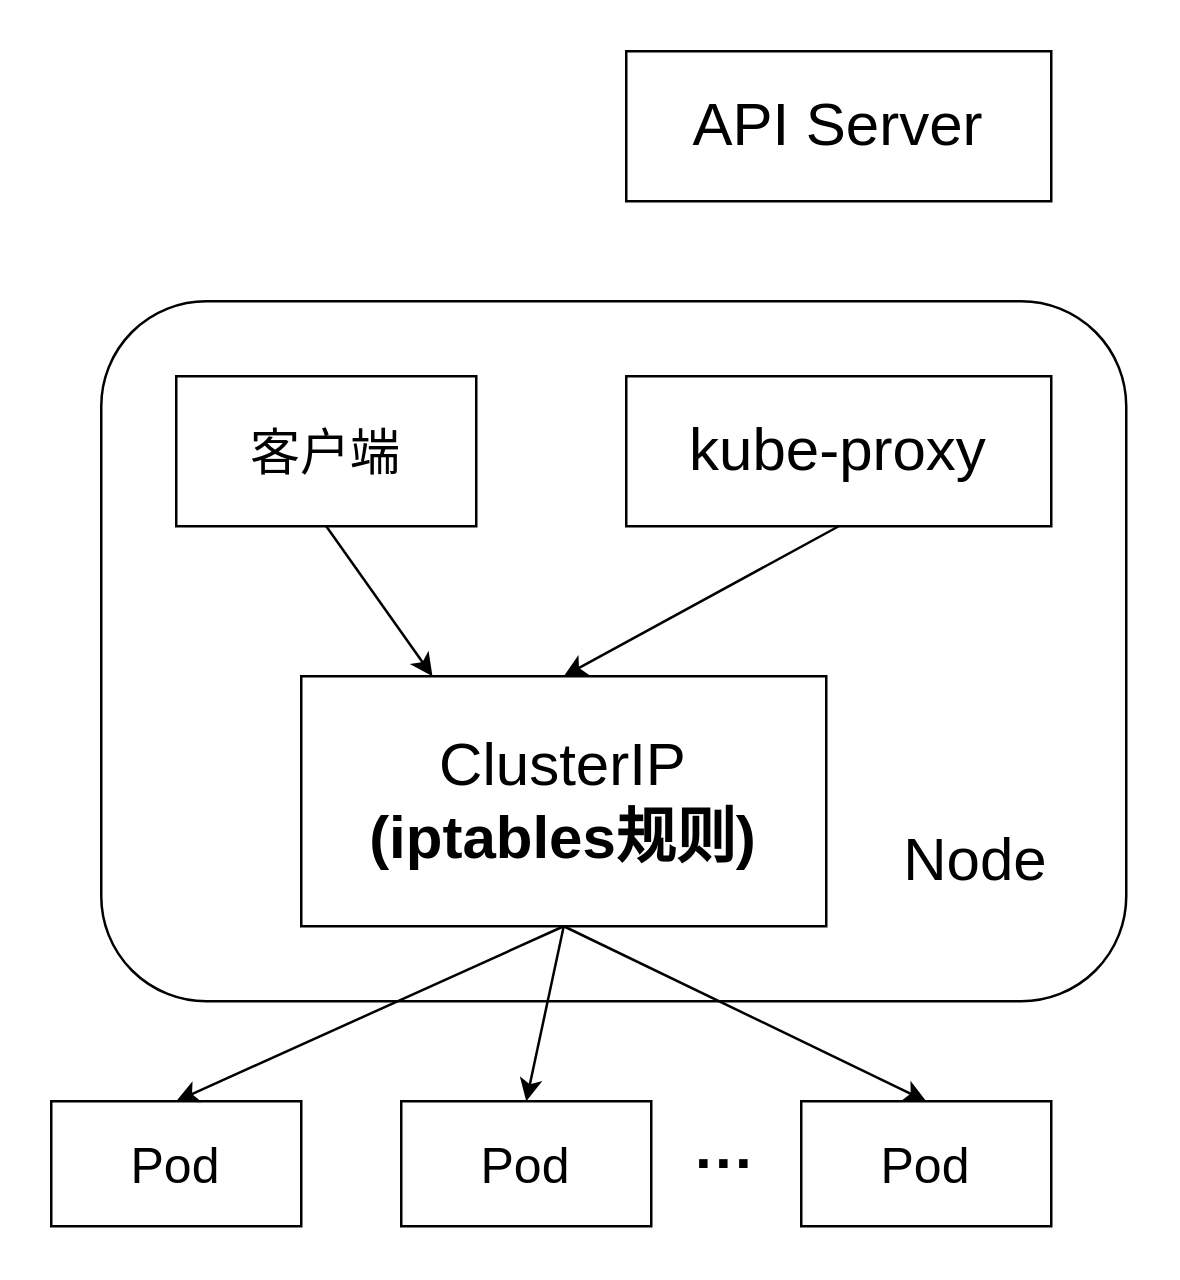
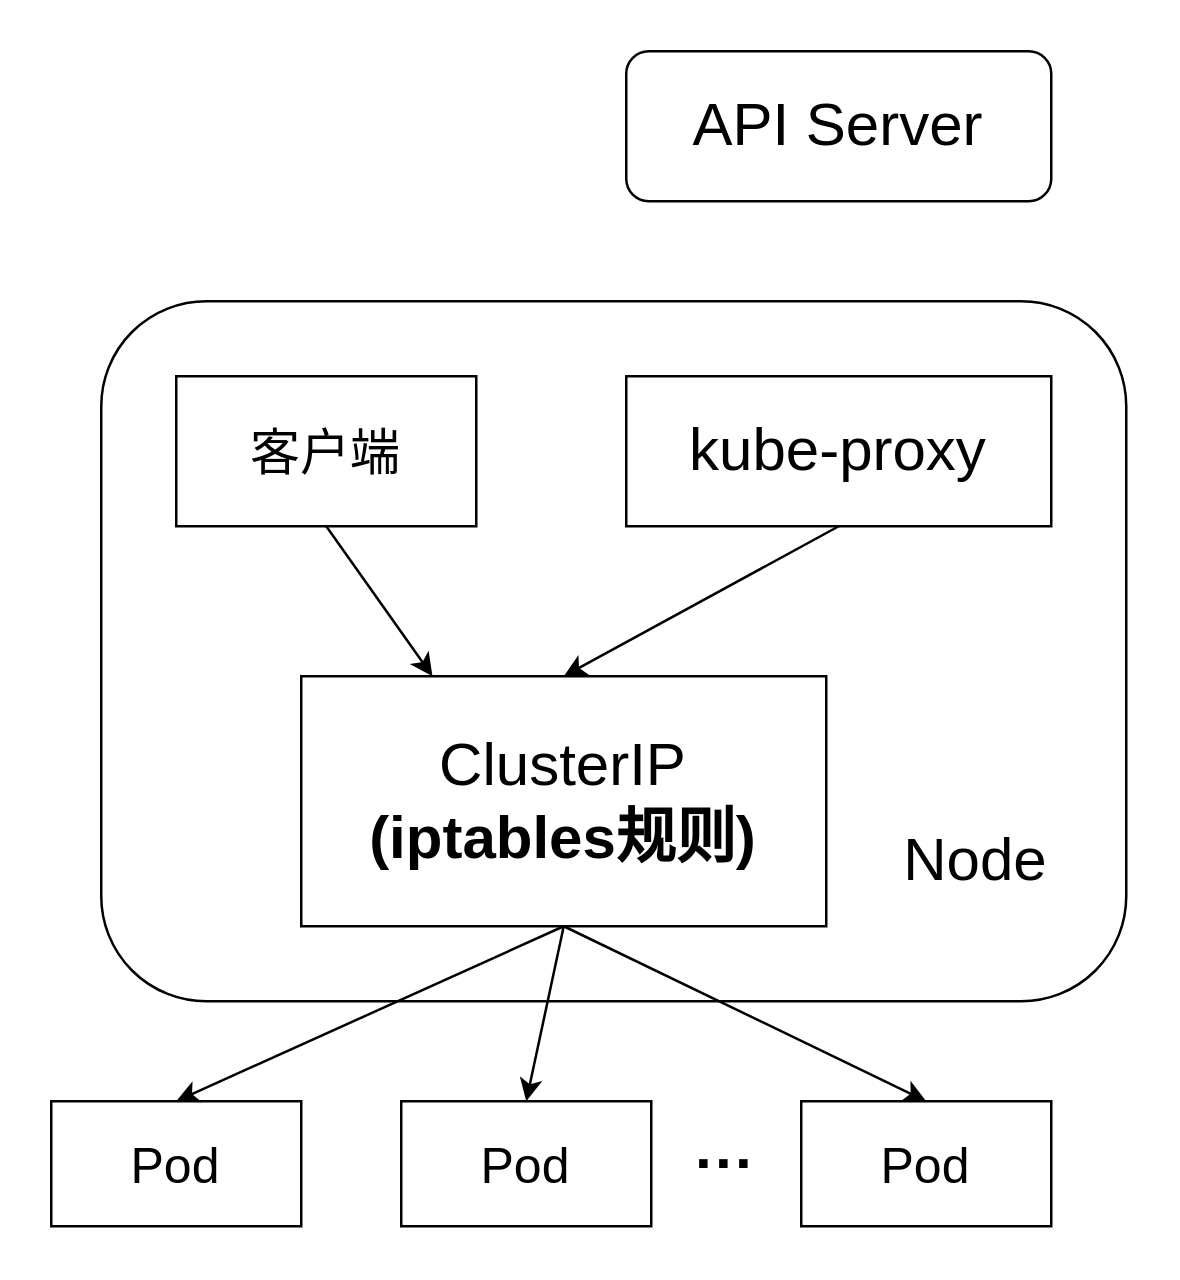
node "API Server": shape rectangle -> rounded rectangle
